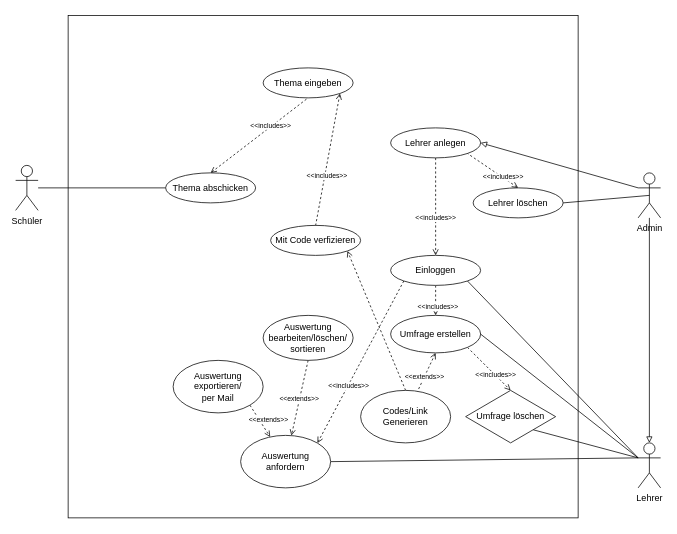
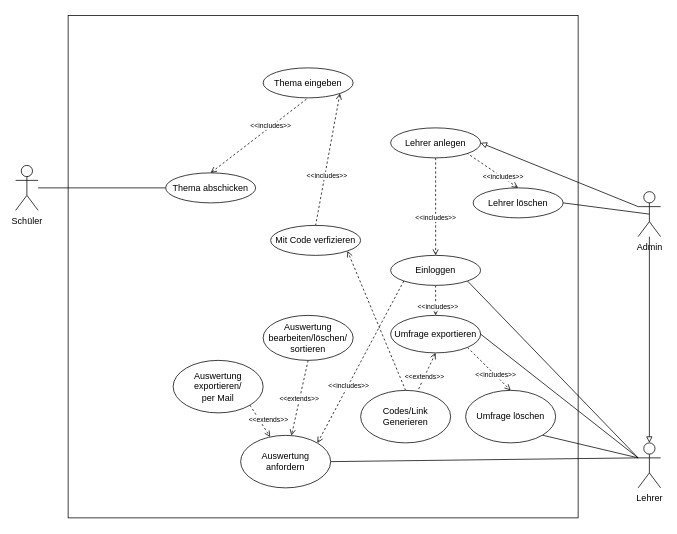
node "Admin": moved (649, 195) -> (649, 214)
node "Umfrage erstellen": label "Umfrage erstellen" -> "Umfrage exportieren"
node "Umfrage löschen": shape diamond -> ellipse
